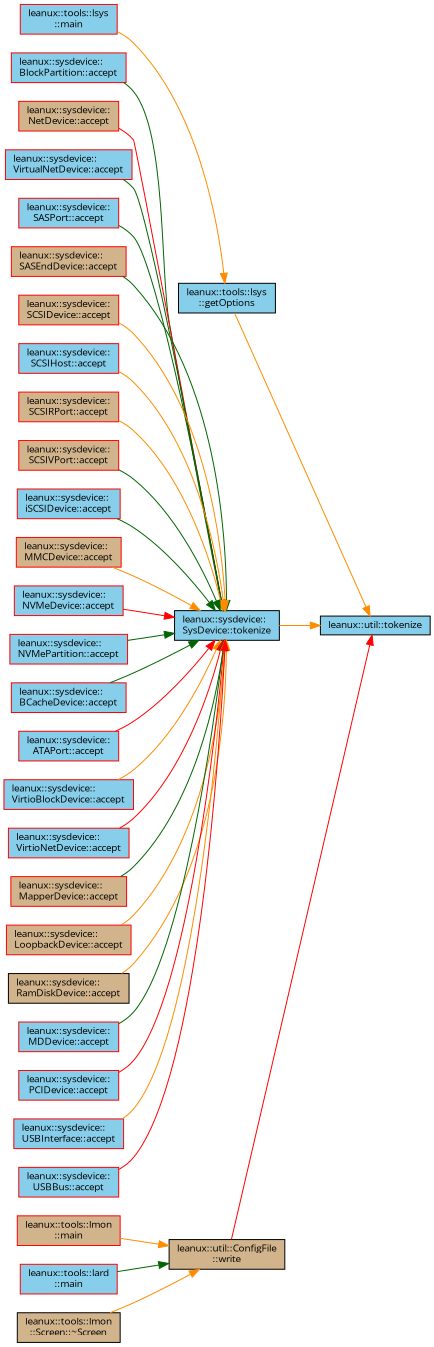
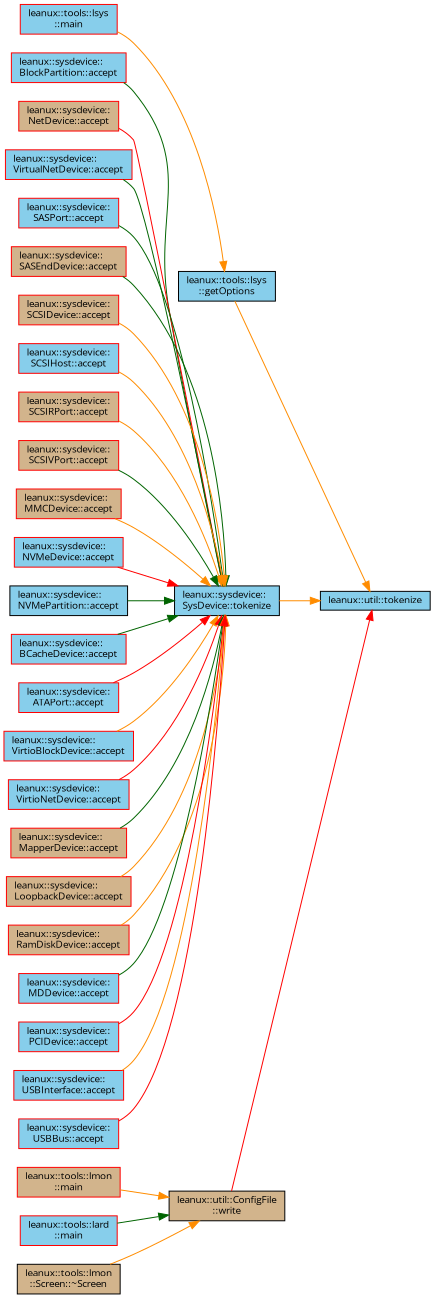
node "leanux::sysdevice:: iSCSIDevice::accept": removed
node "leanux::sysdevice:: NVMePartition::accept": color red -> black
node "leanux::sysdevice:: RamDiskDevice::accept": color black -> red
